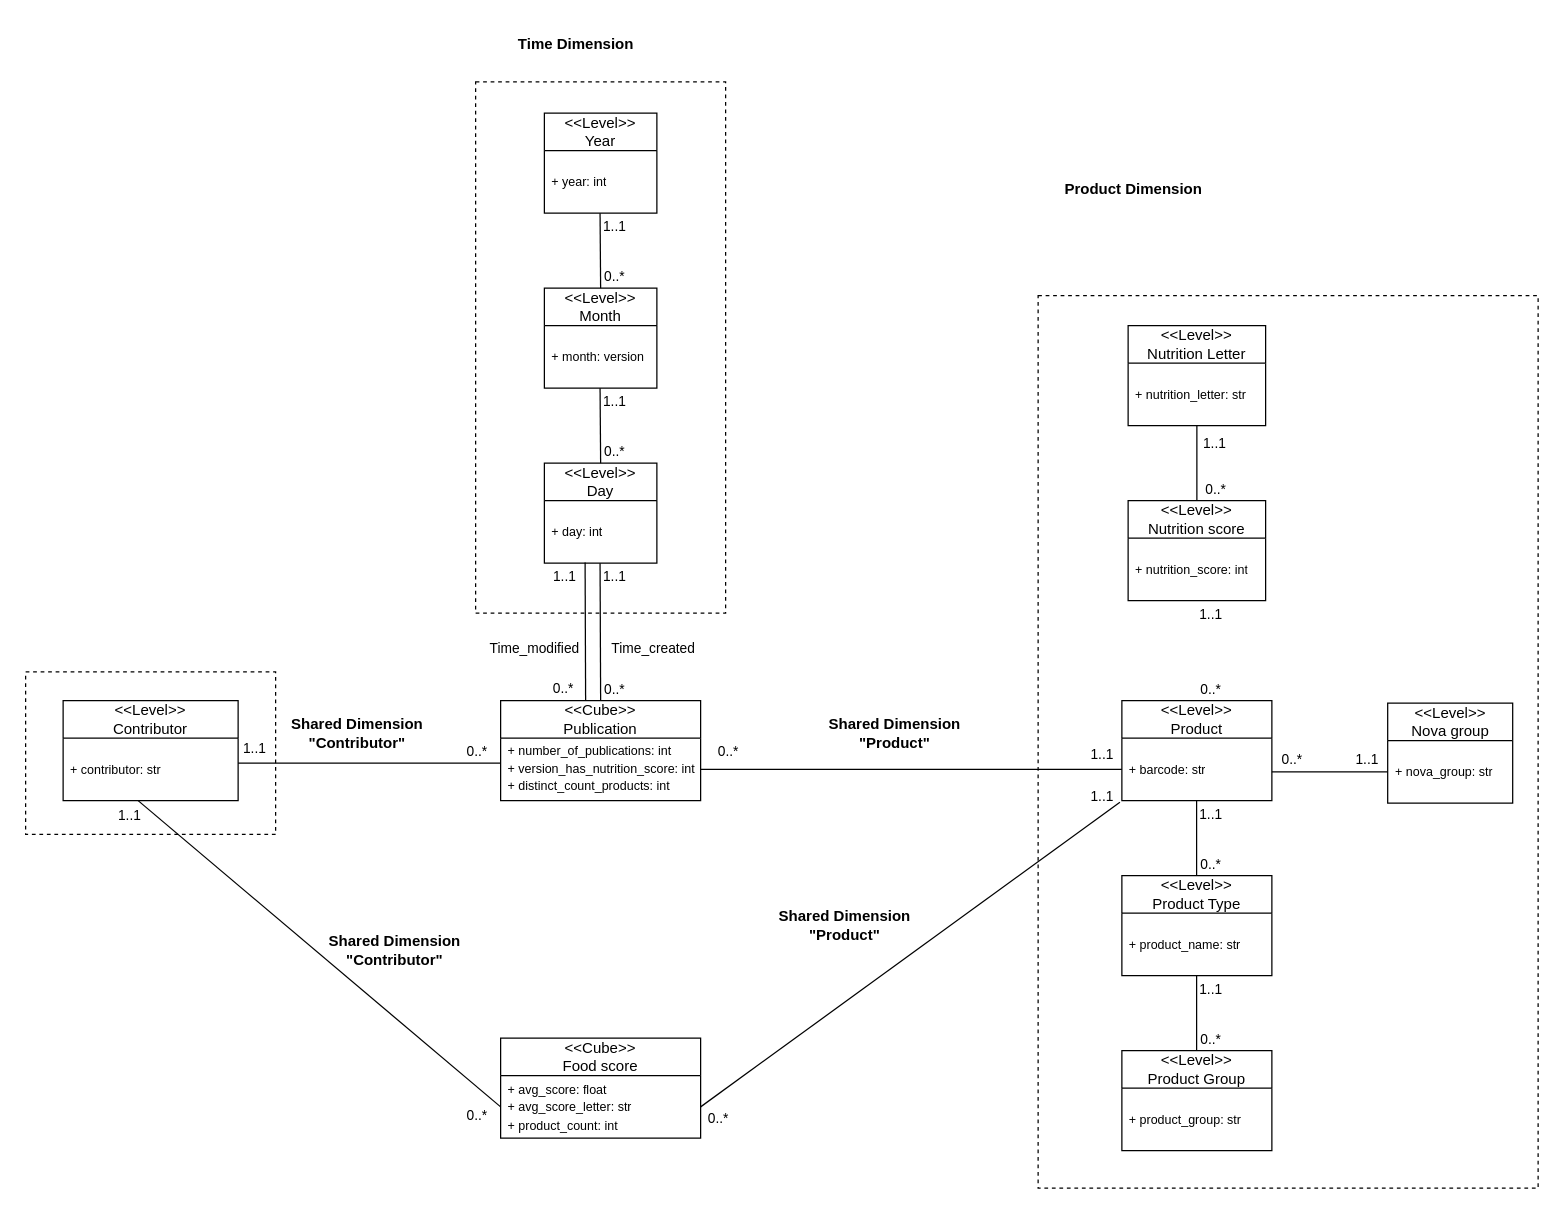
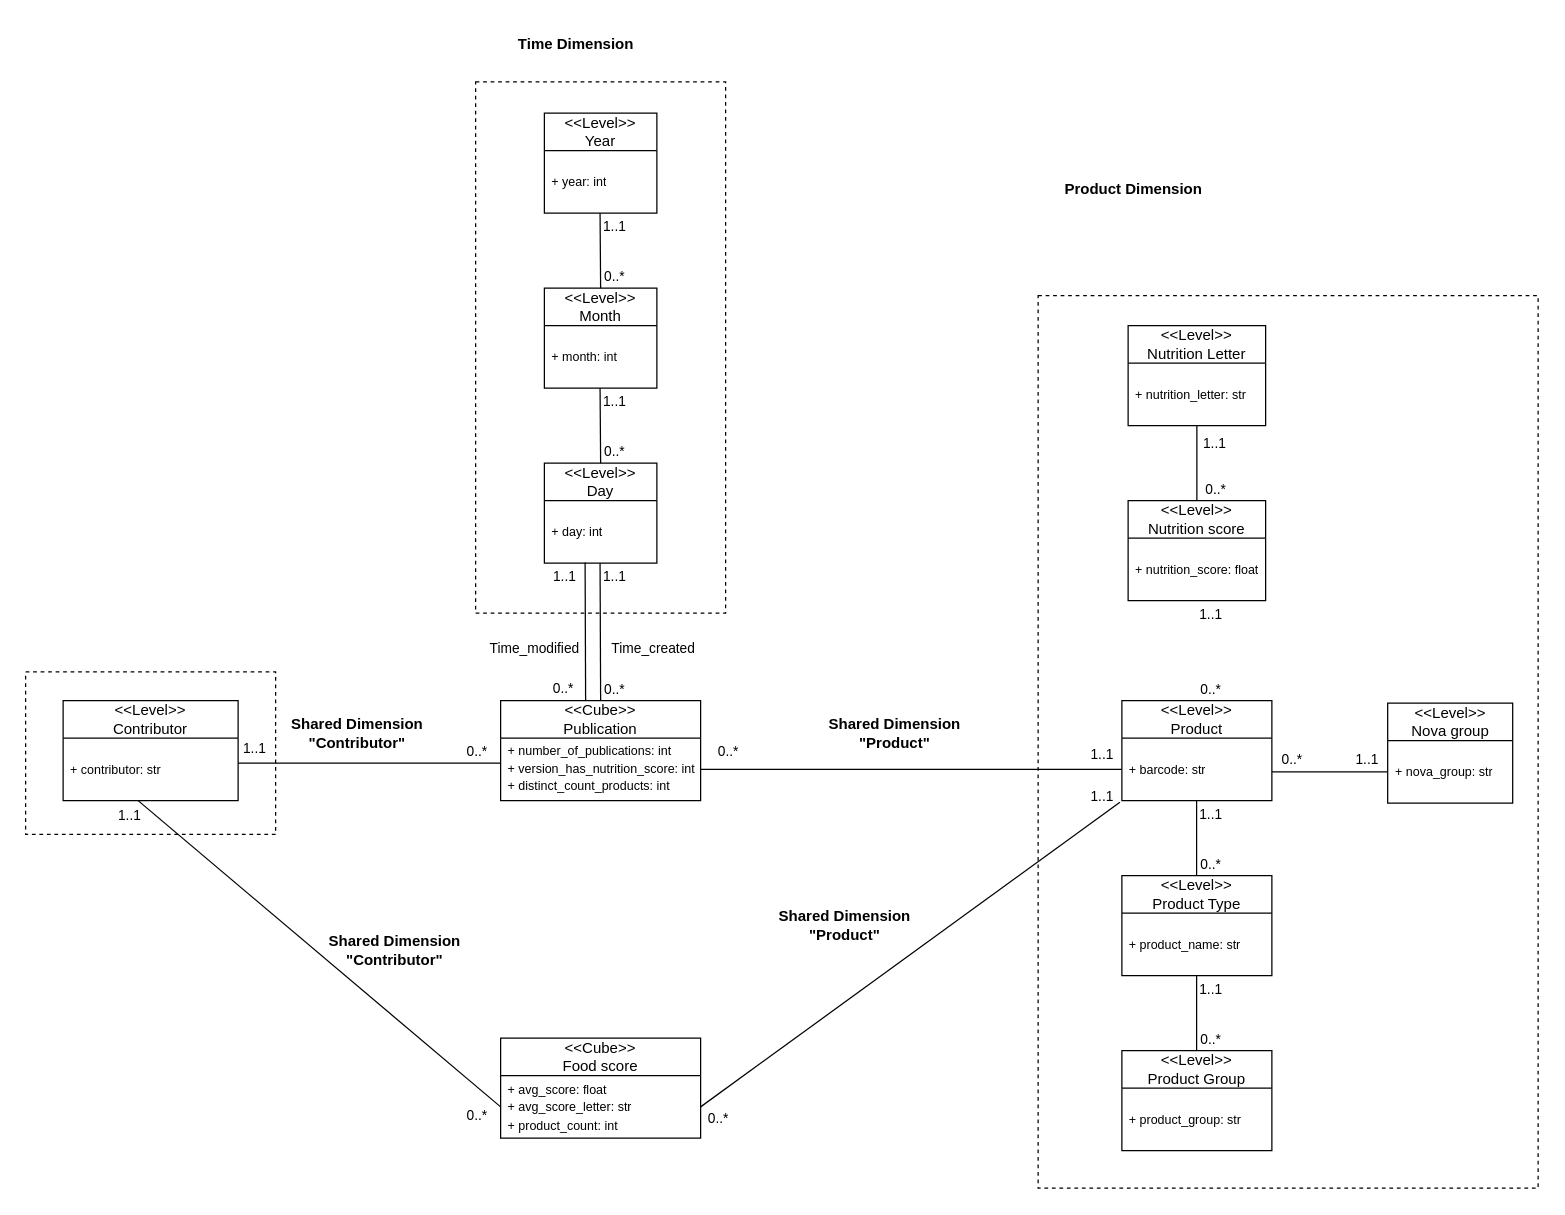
node "+ month: version": label "+ month: version" -> "+ month: int"
node "+ nutrition_score: int": label "+ nutrition_score: int" -> "+ nutrition_score: float"
